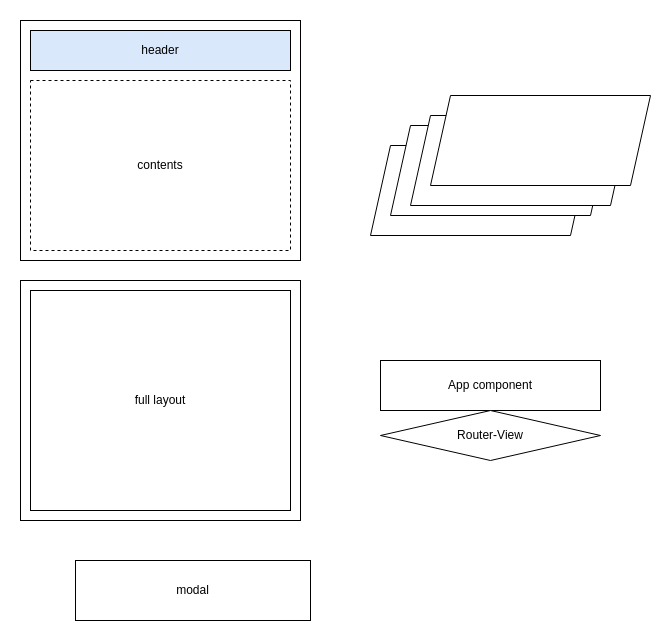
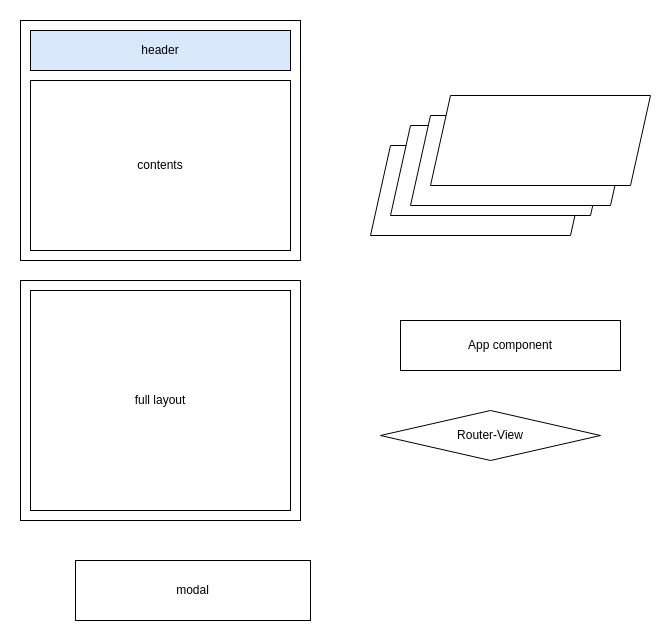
node "contents": style dashed -> solid
node "App component": moved (491, 386) -> (511, 346)
